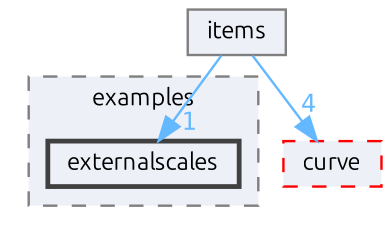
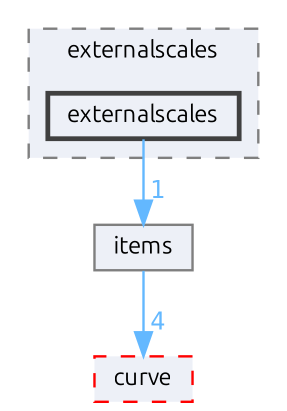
edge "items" -> "externalscales": reversed
cluster "examples": label "examples" -> "externalscales"
